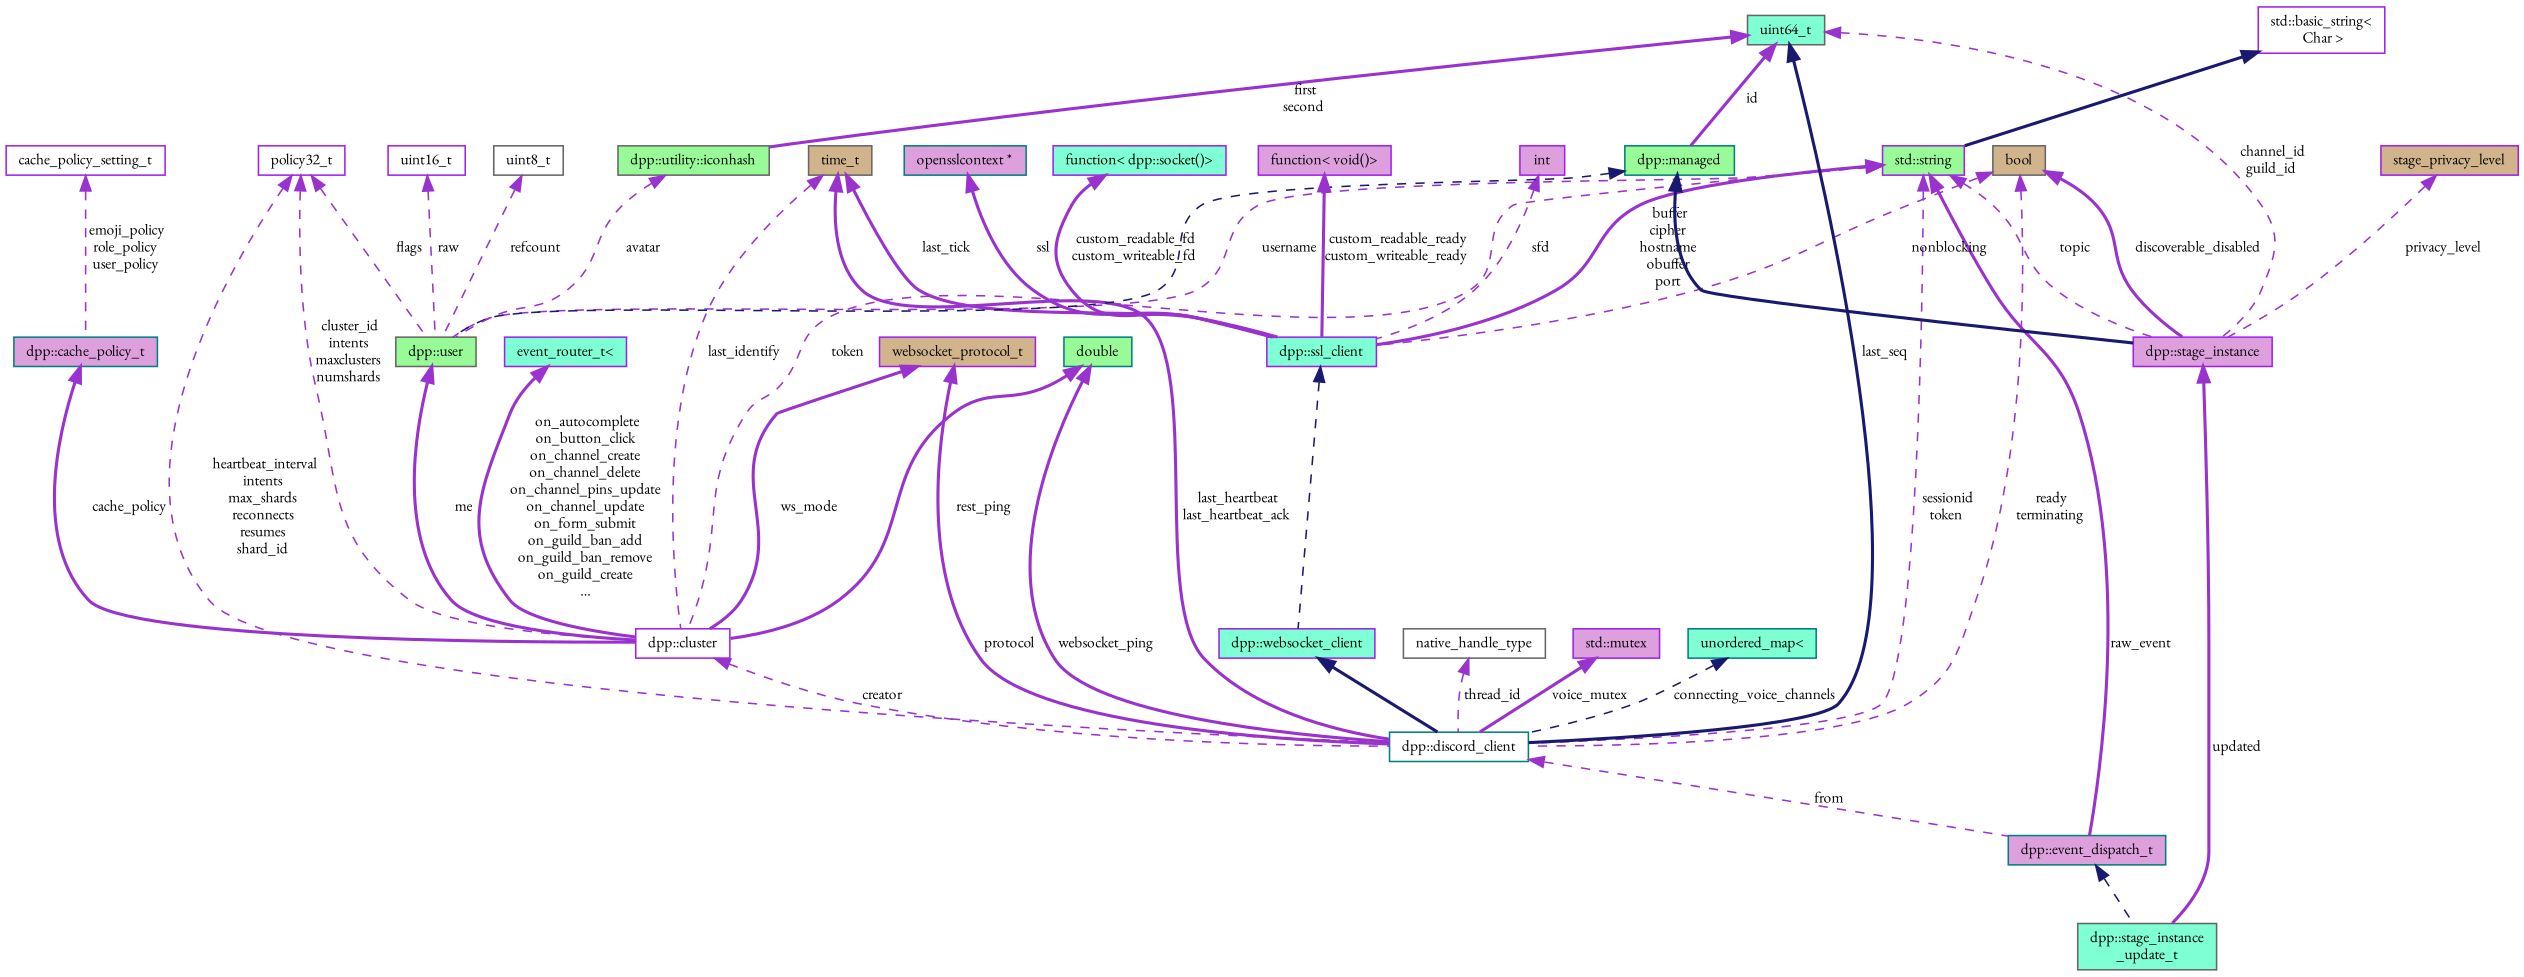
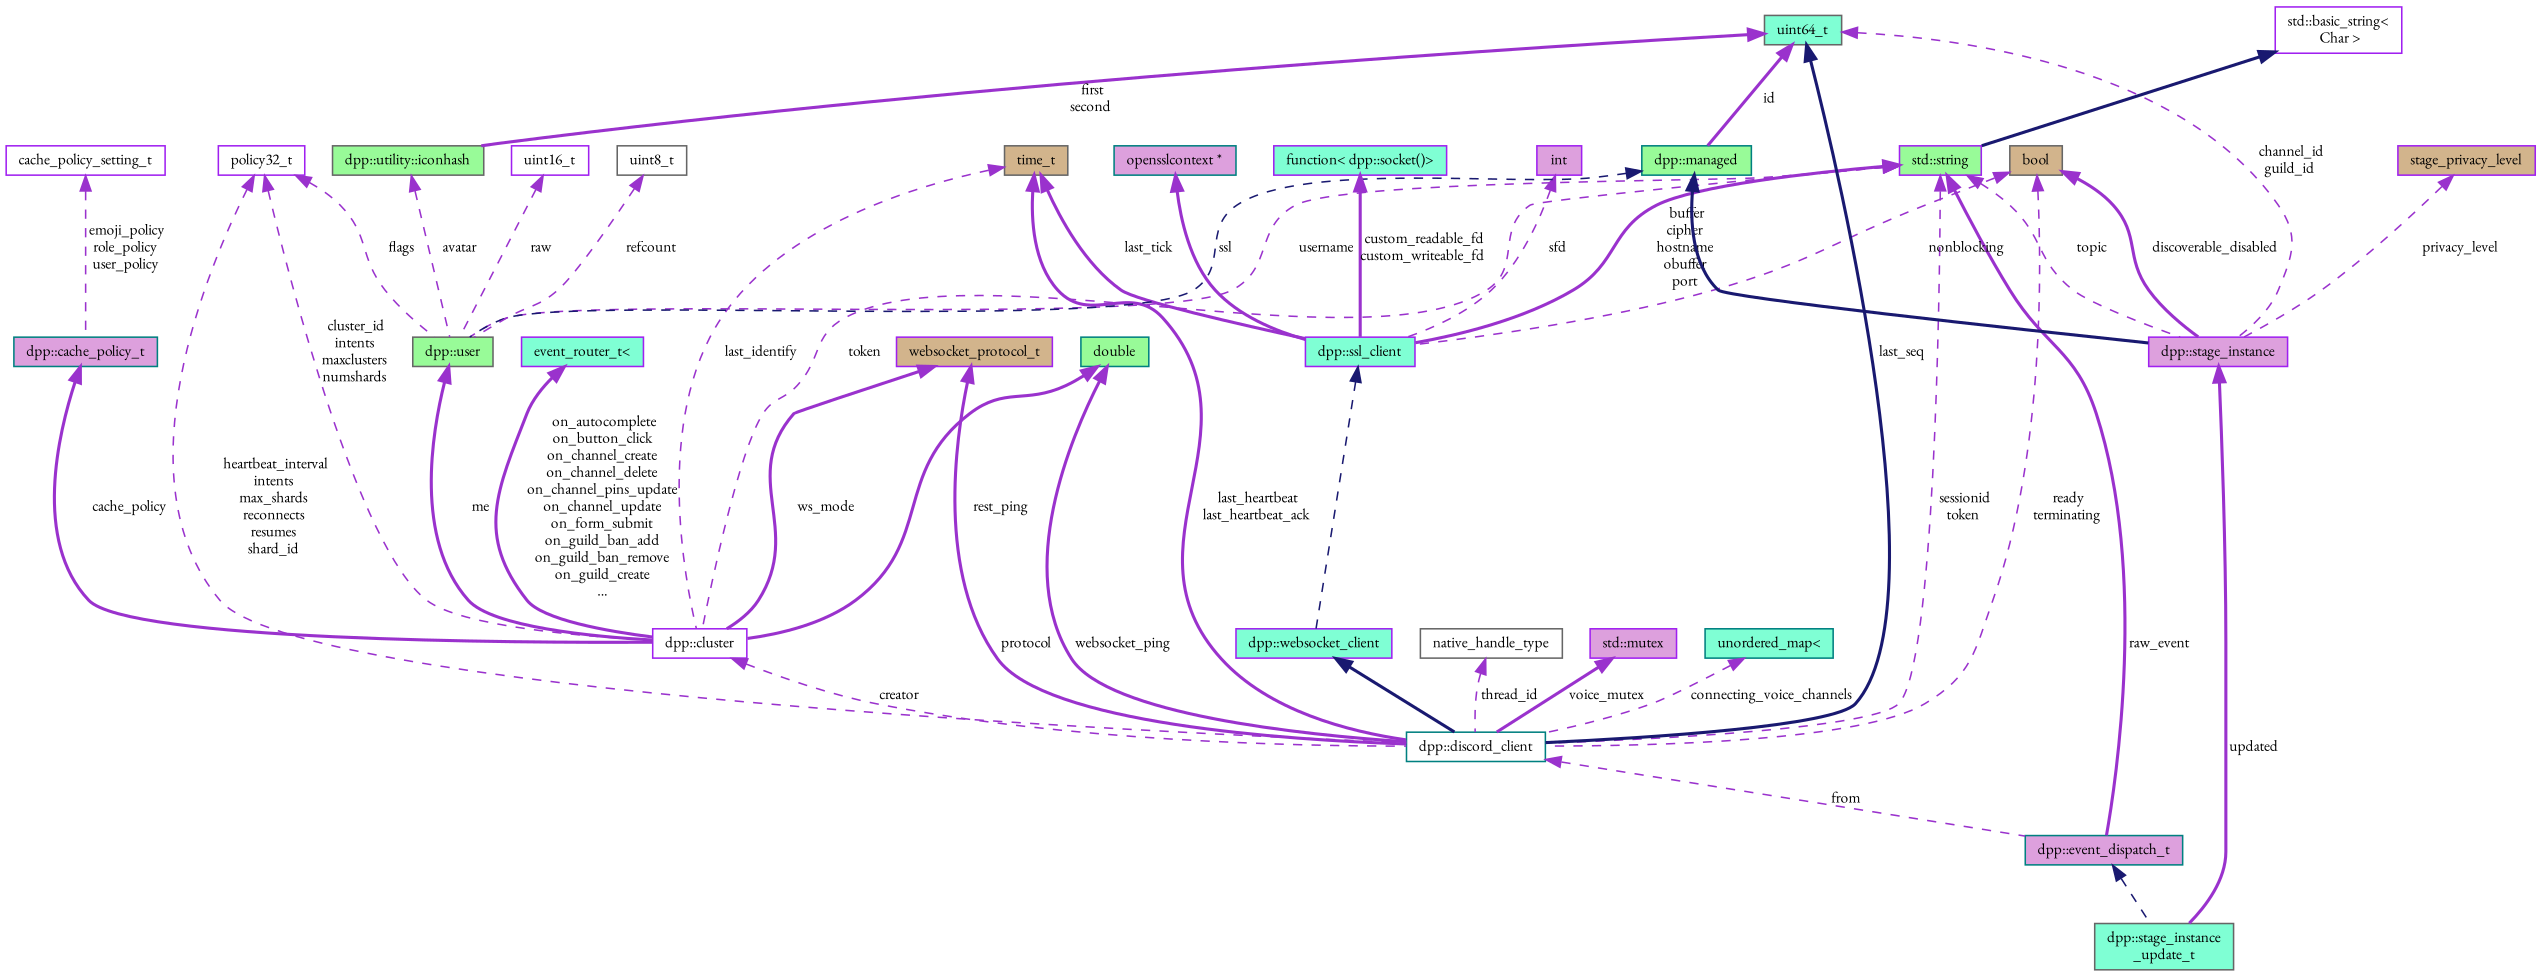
node "function< void()>": removed
edge "dpp::discord_client" -> "unordered_map<": color midnightblue -> darkorchid3
